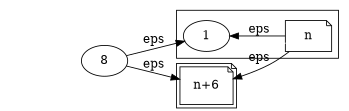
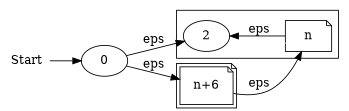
node "1": label "1" -> "2"
node "Start": added
node "8": label "8" -> "0"
edge "n" -> "n+6": reversed
